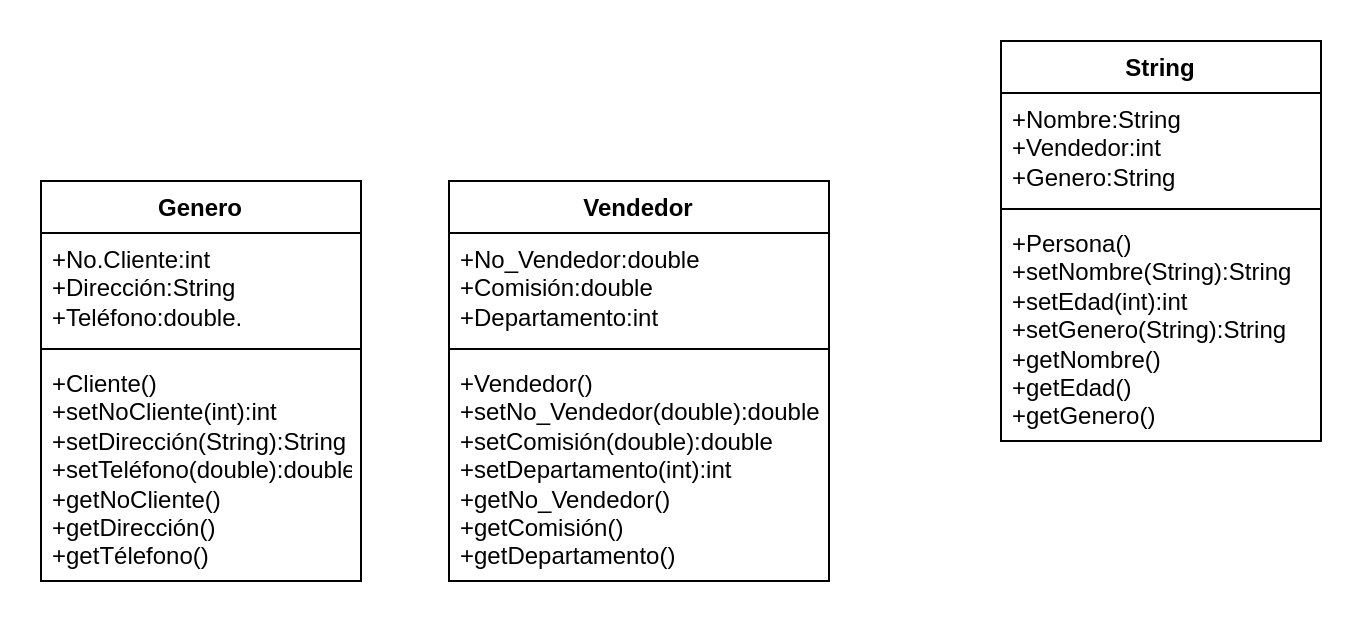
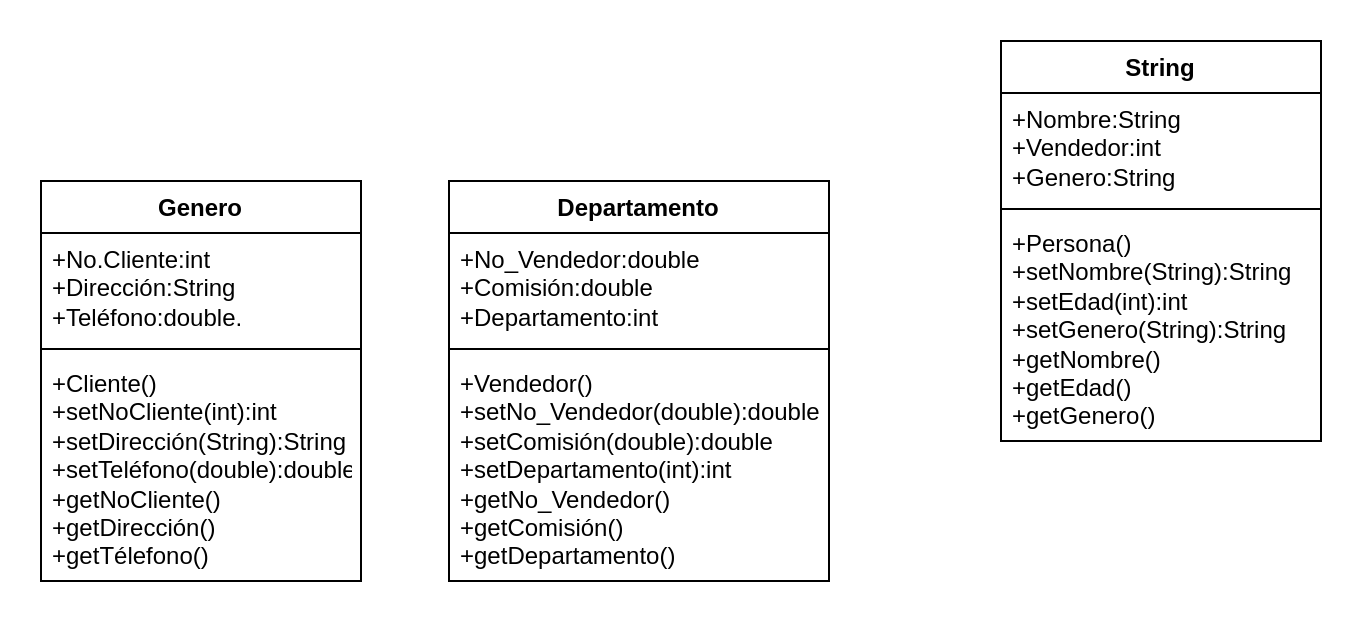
node "Vendedor": label "Vendedor" -> "Departamento"
